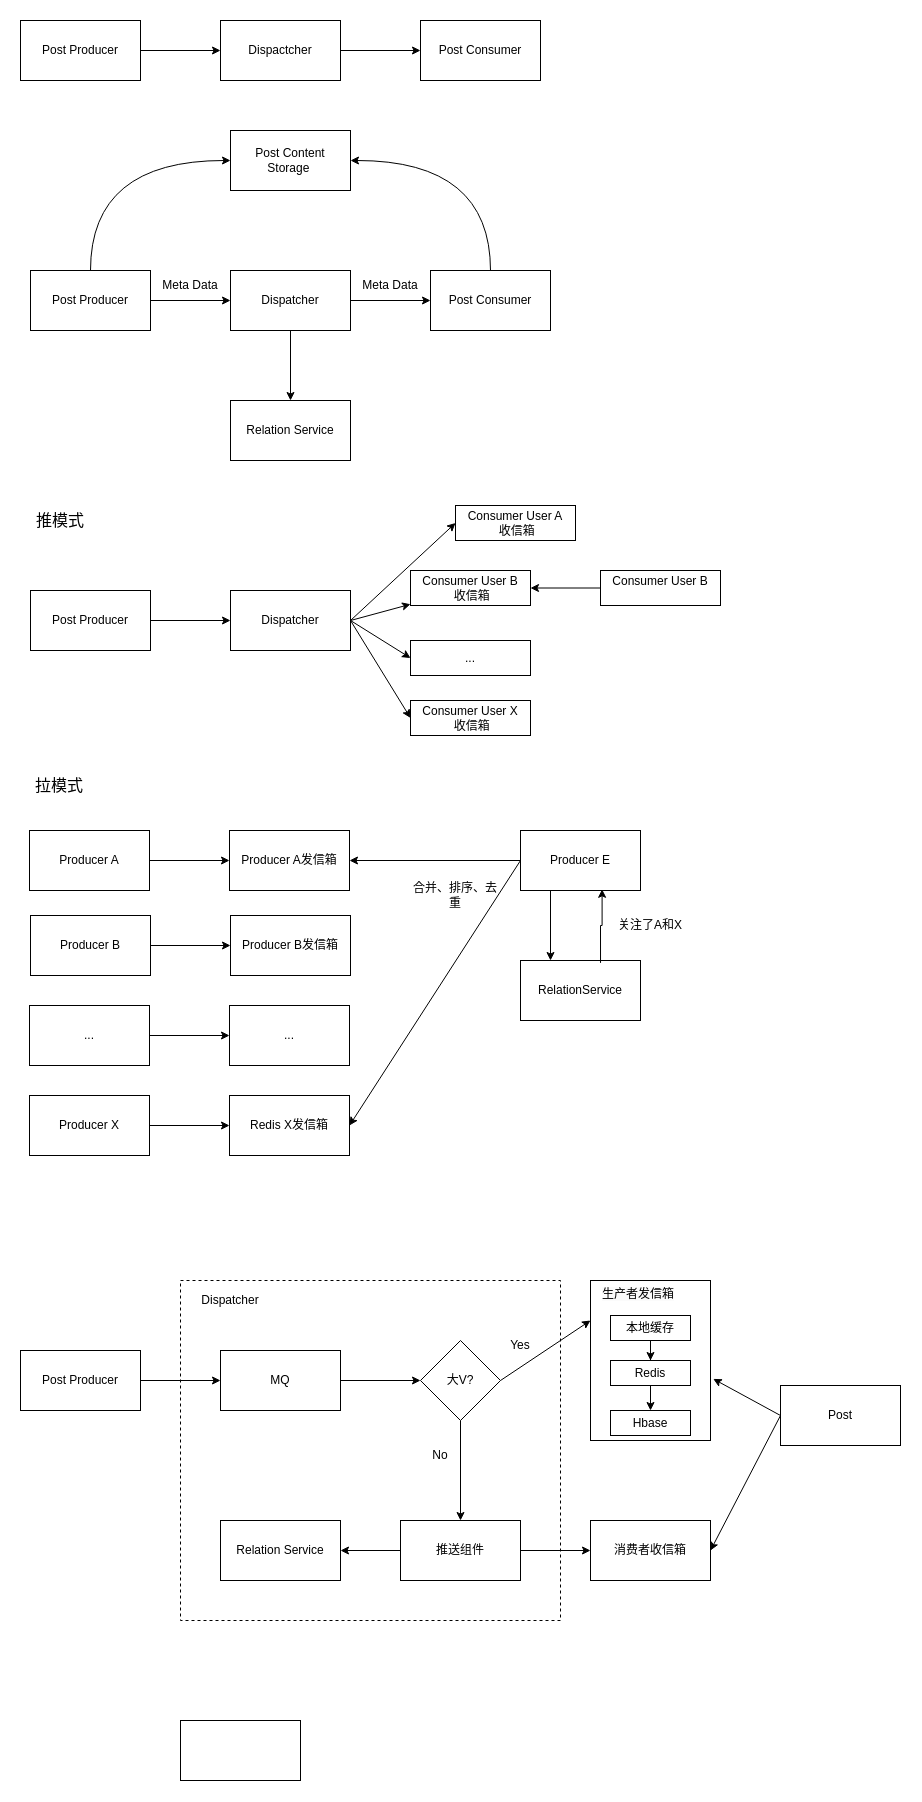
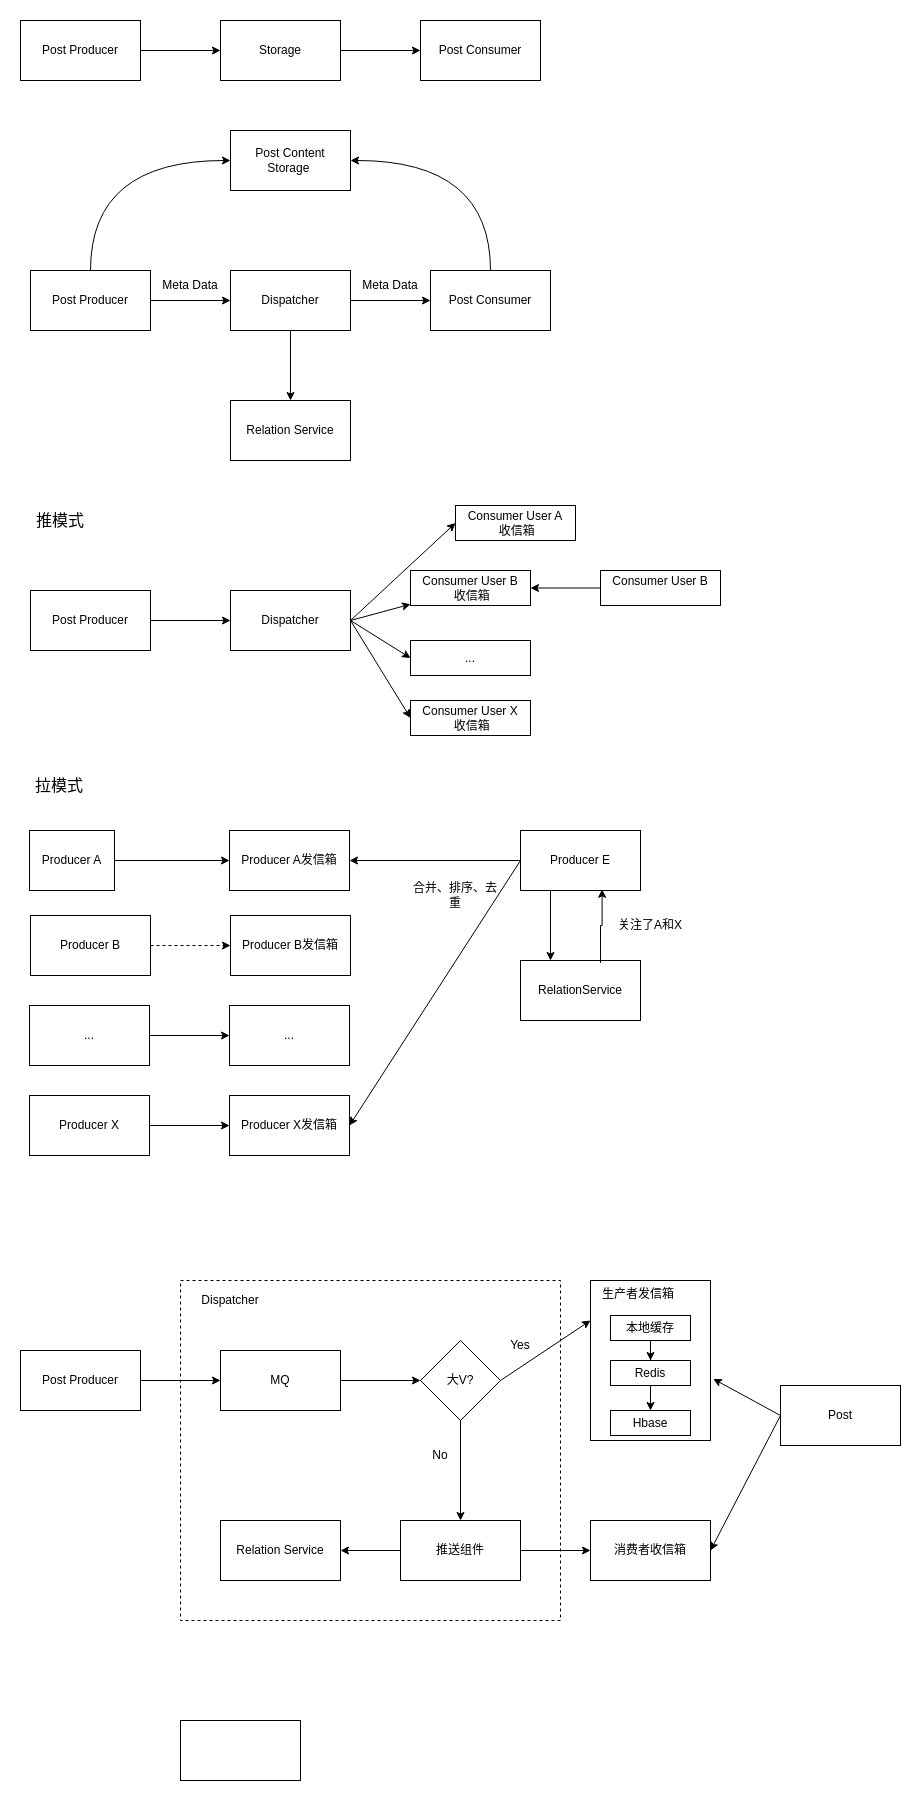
node "Dispactcher": label "Dispactcher" -> "Storage"
node "Producer A": size 120x60 -> 85x60
edge "Producer B" -> "Producer B发信箱": style solid -> dashed
node "Redis X发信箱": label "Redis X发信箱" -> "Producer X发信箱"
